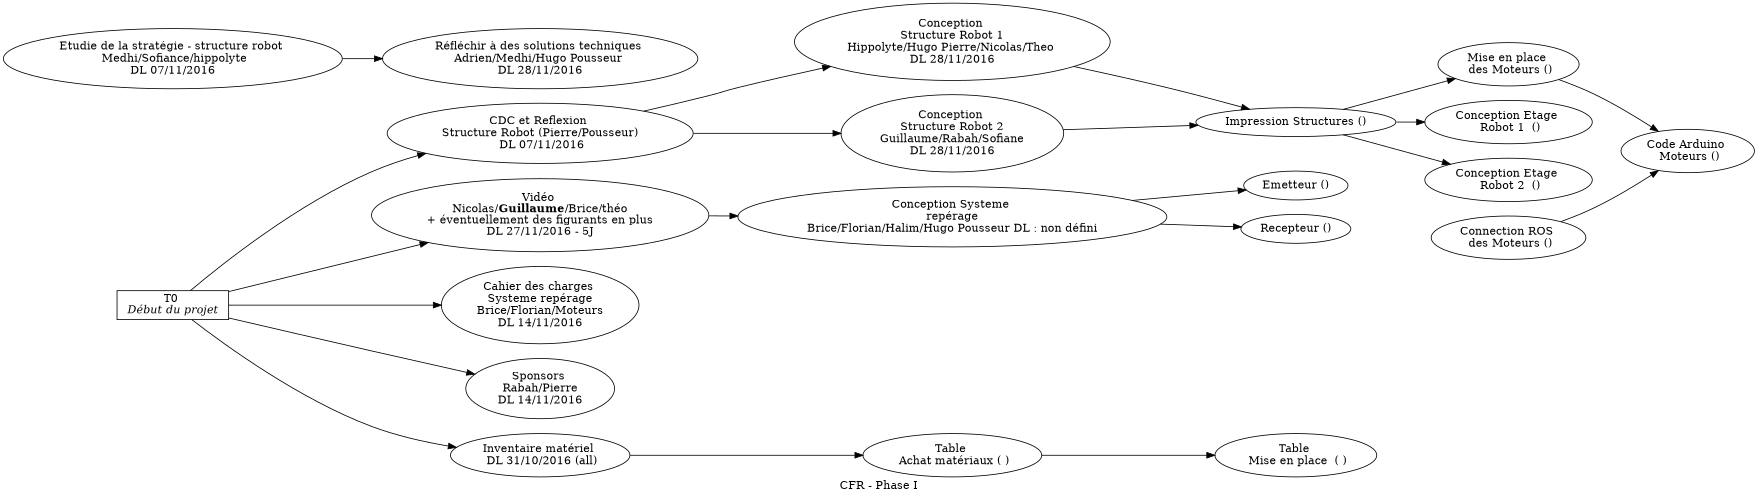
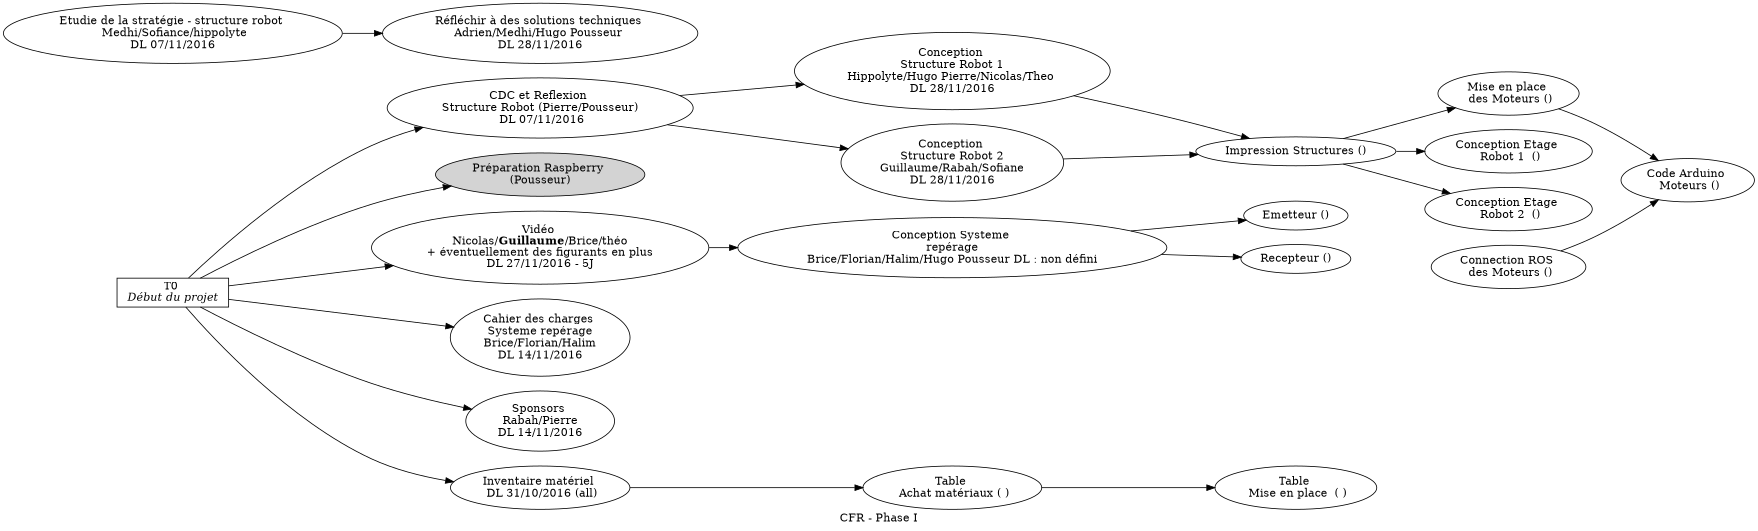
node "Préparation Raspberry": added
node "Cahier des charges": text "Brice/Florian/Moteurs" -> "Brice/Florian/Halim"
